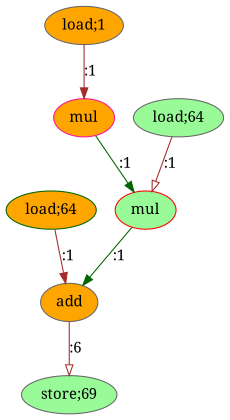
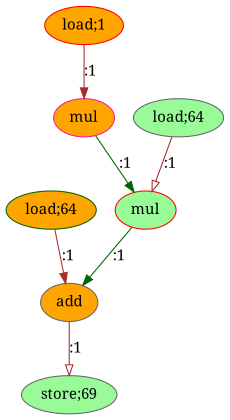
node "load;1": color gray40 -> red
edge "add" -> "store;69": label ":6" -> ":1"
